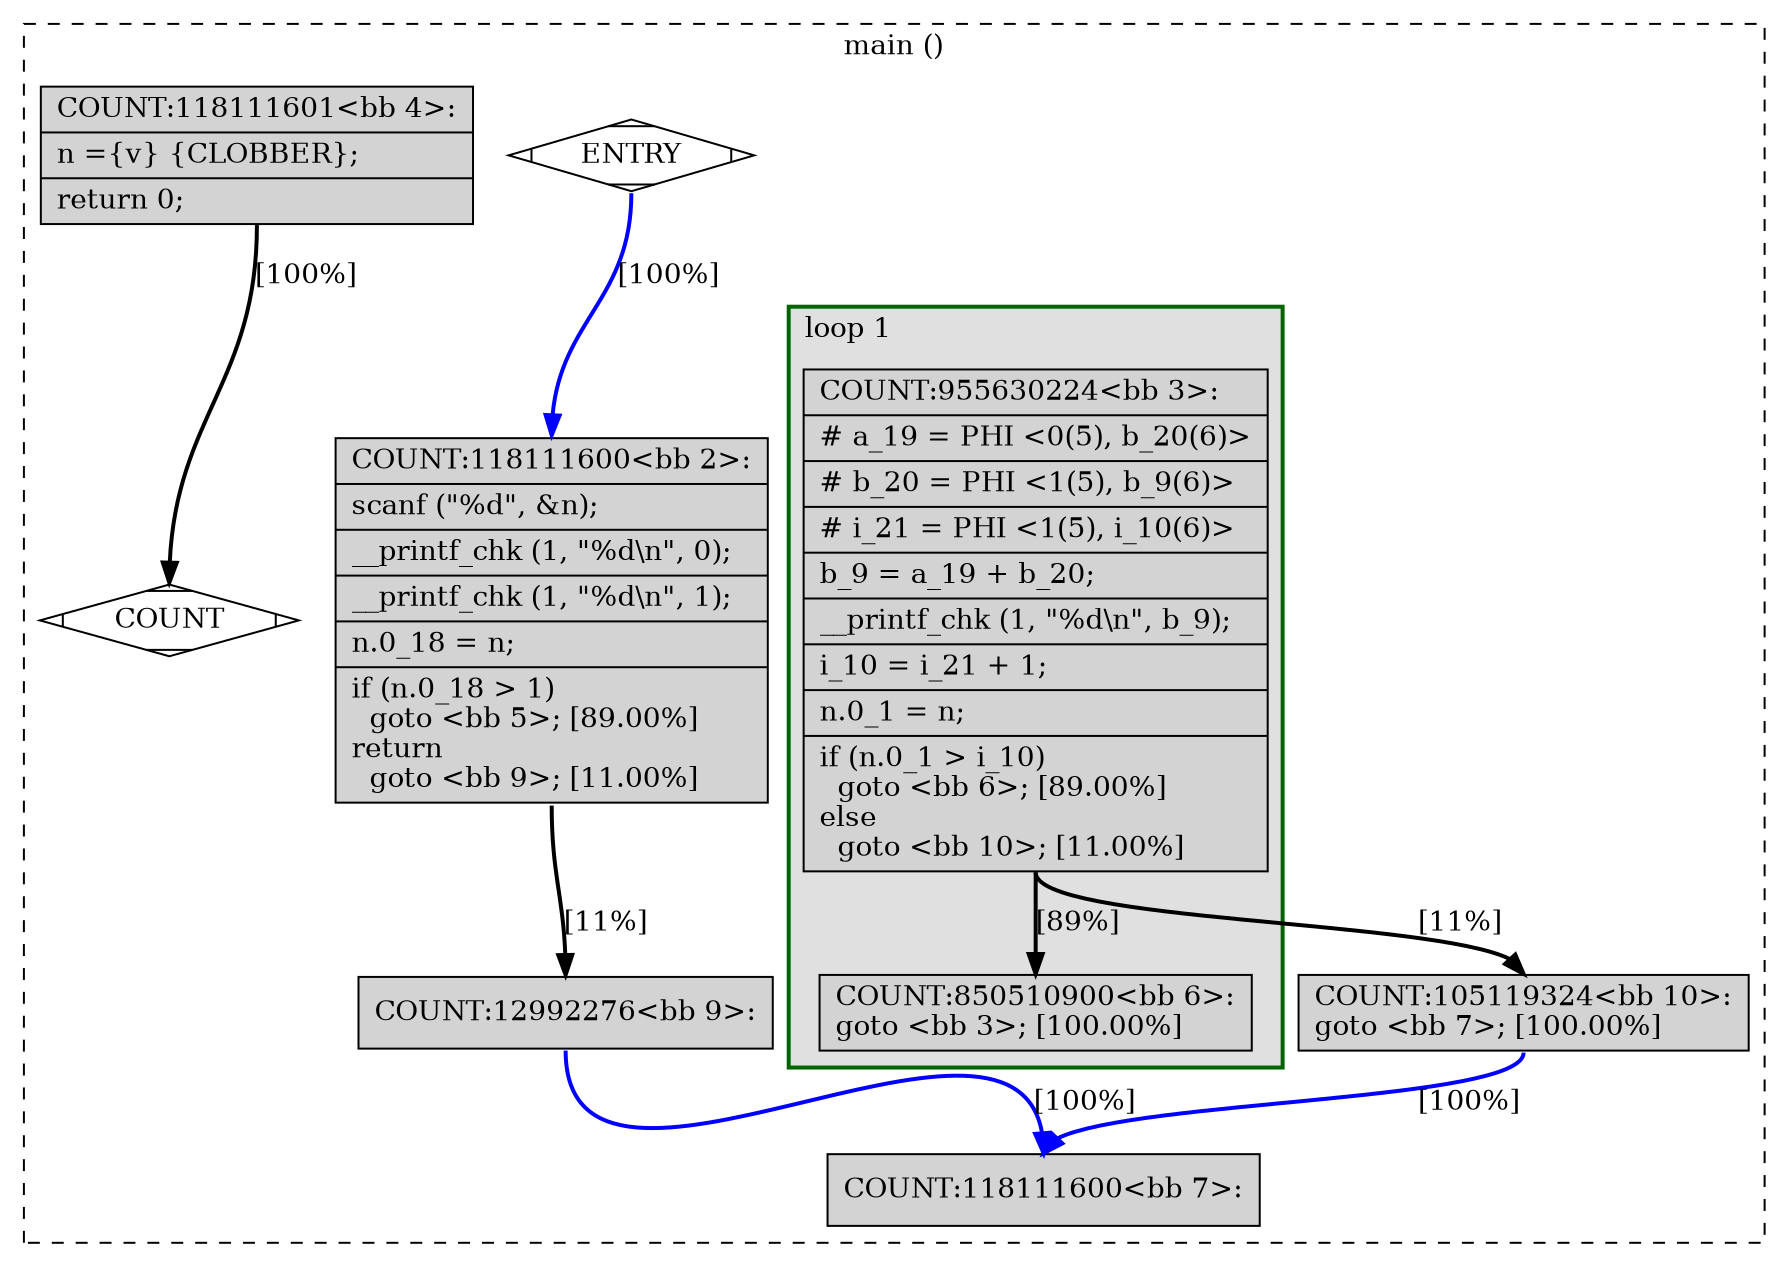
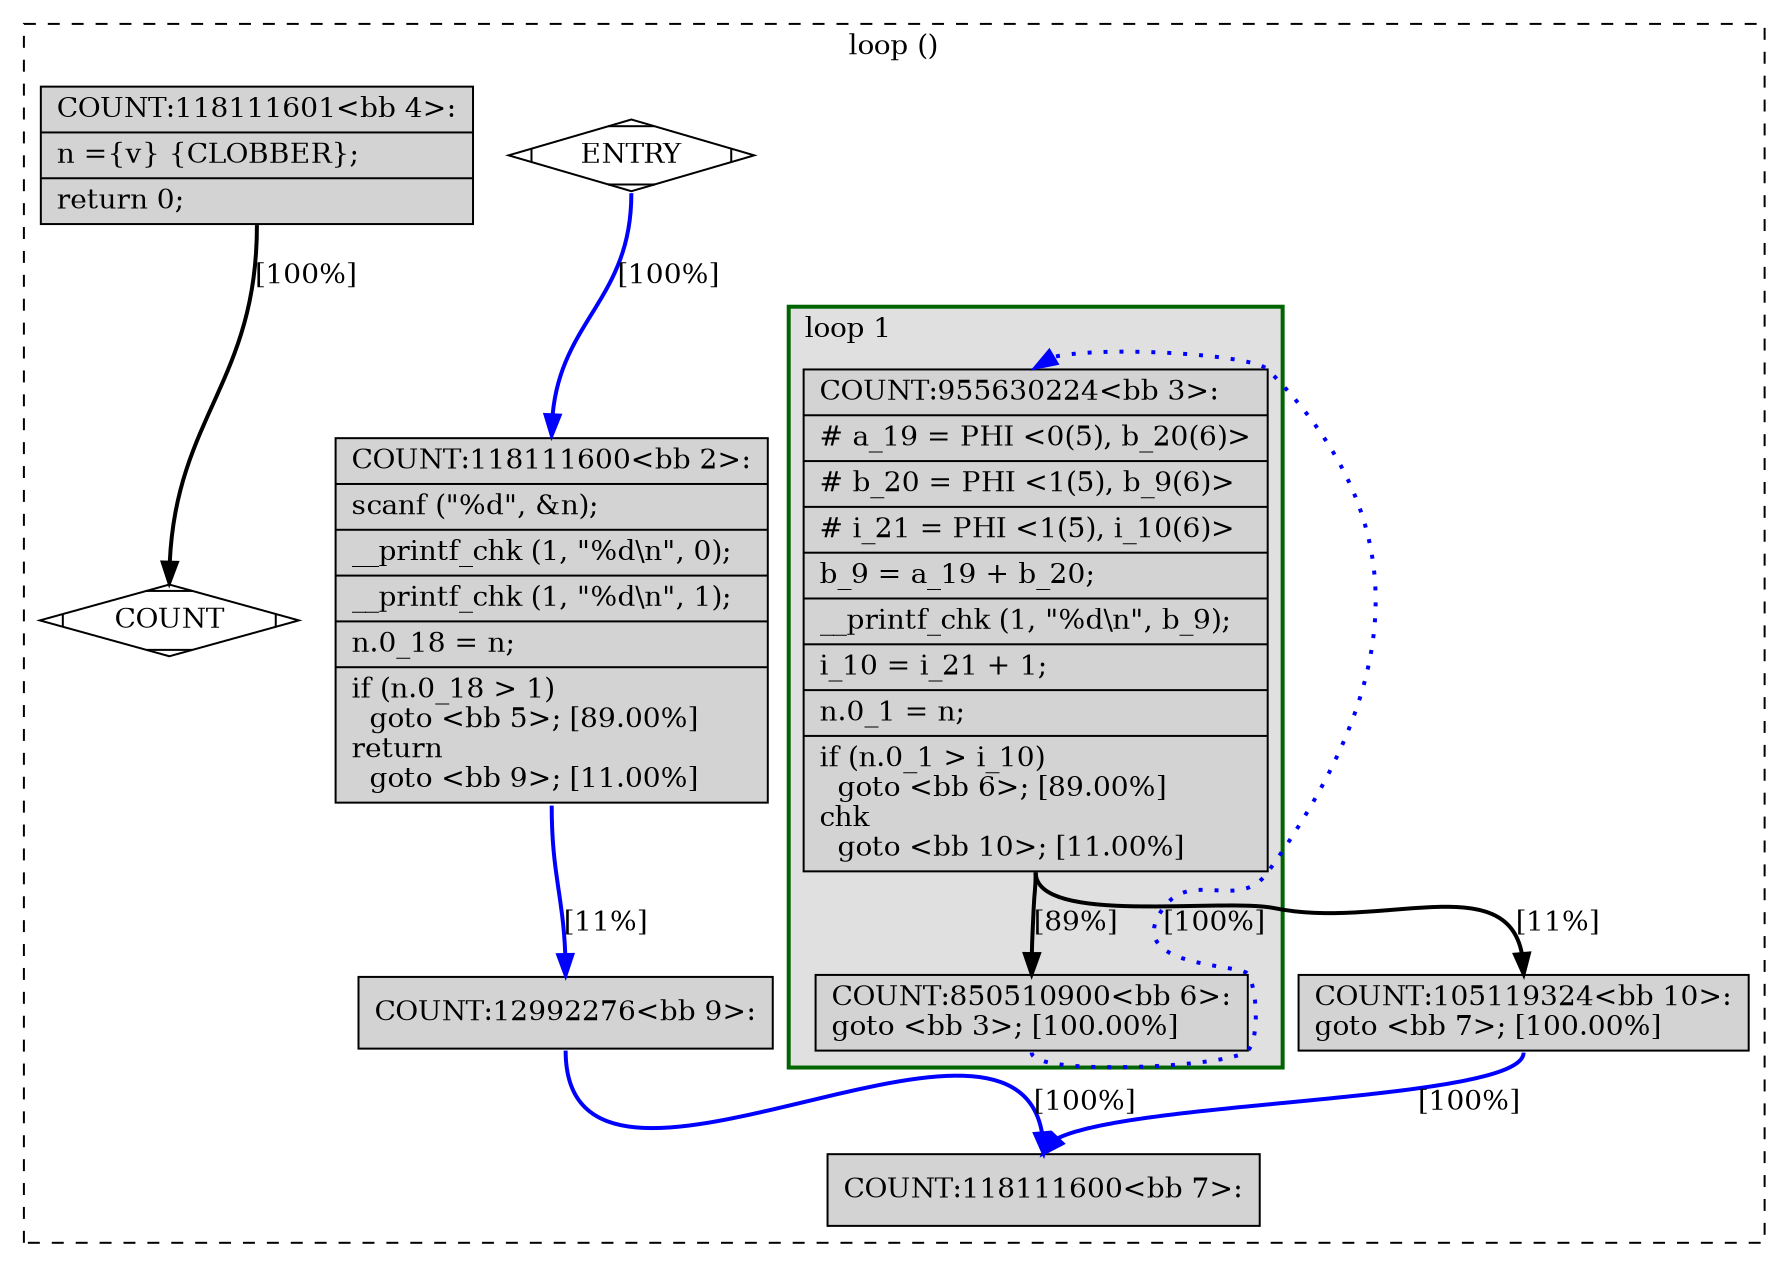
cluster "main ()": label "main ()" -> "loop ()"
edge "COUNT:850510900<bb 6>:" -> "COUNT:955630224<bb 3>:": added, label "[100%]"
node "COUNT:955630224<bb 3>:": text "else" -> "chk"
edge "COUNT:118111600<bb 2>:" -> "COUNT:12992276<bb 9>:": color black -> blue
